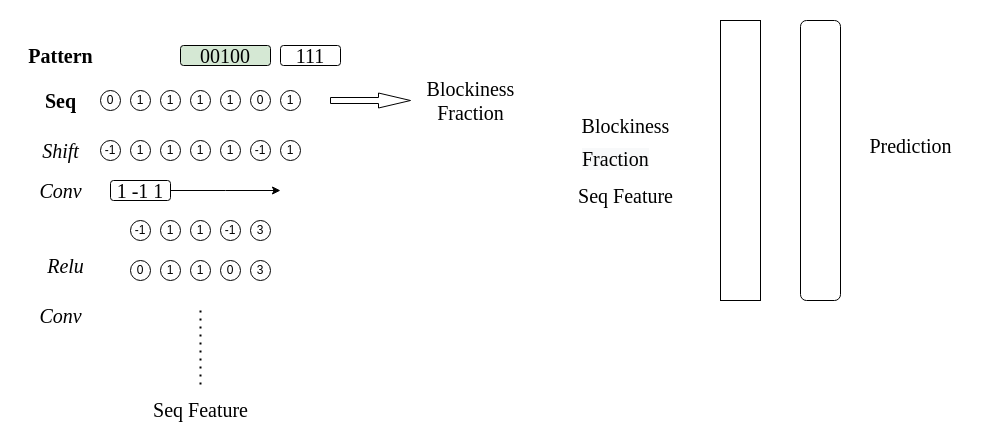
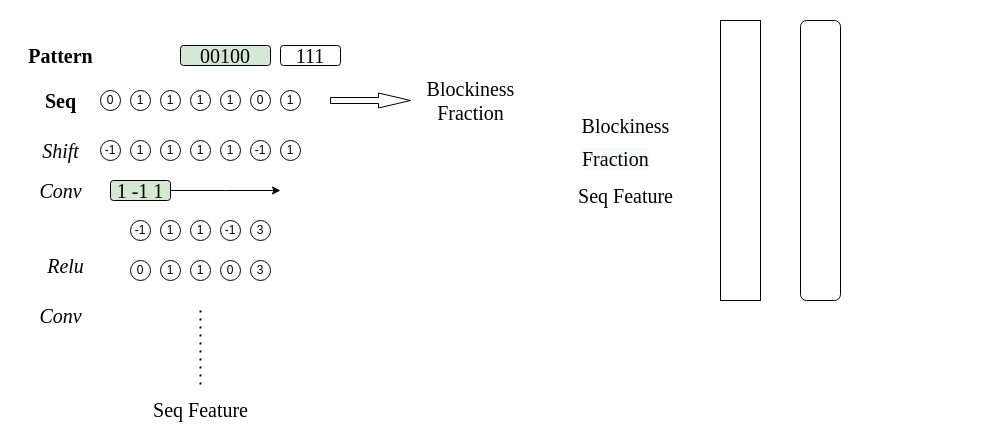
node "Prediction": removed
node "1 -1 1": fillcolor #ffffff -> #d5e8d4
